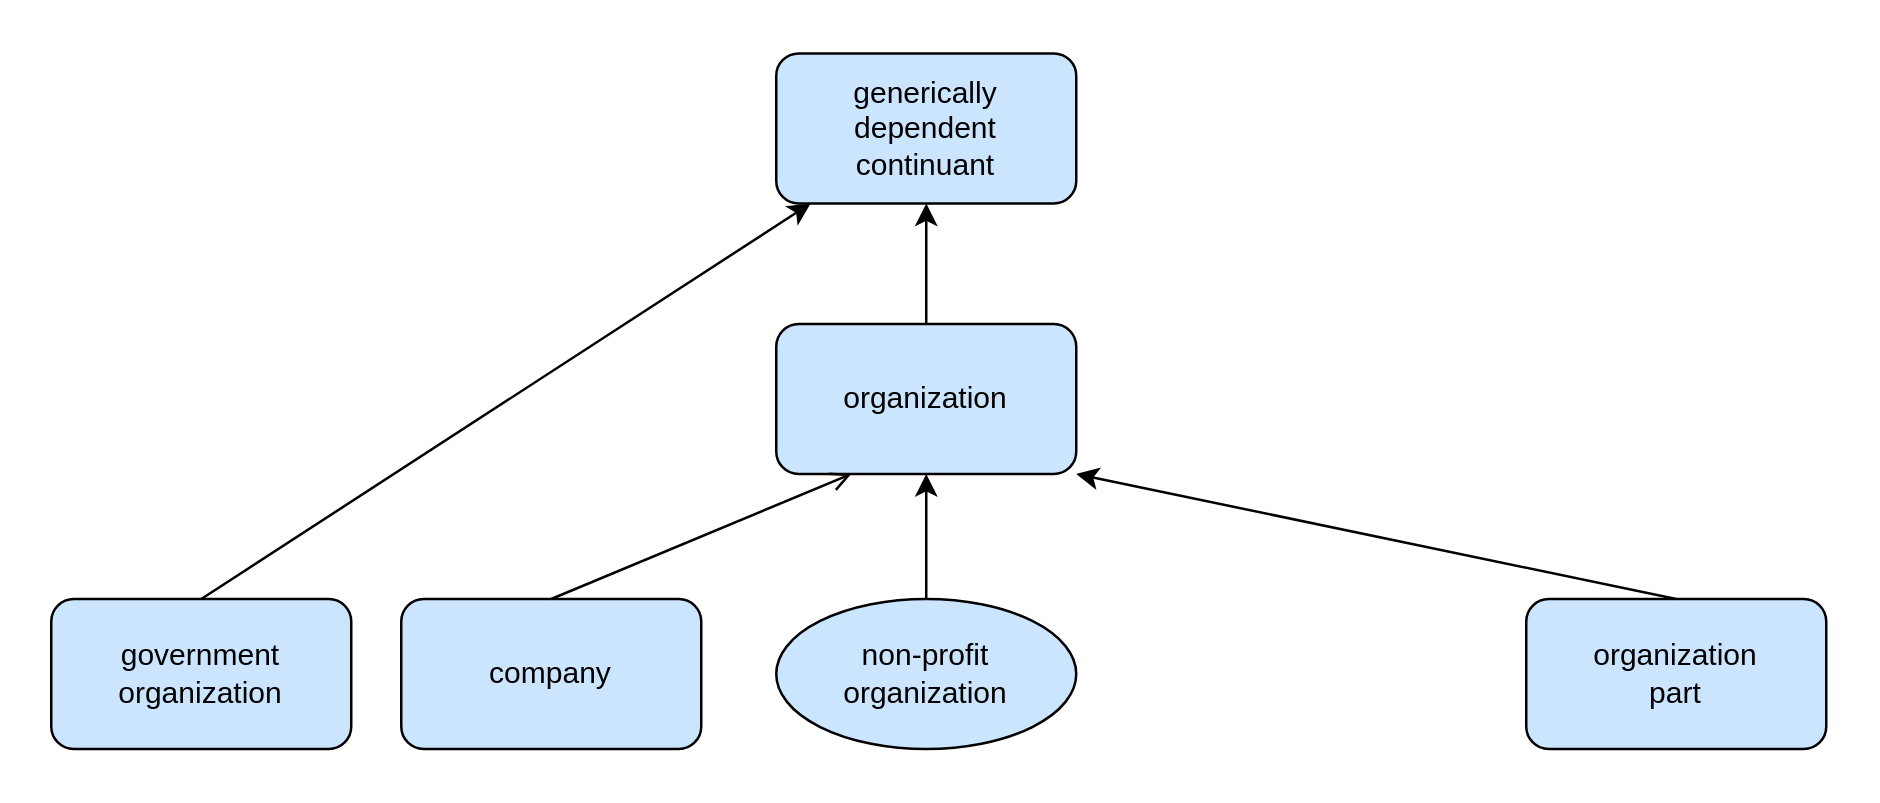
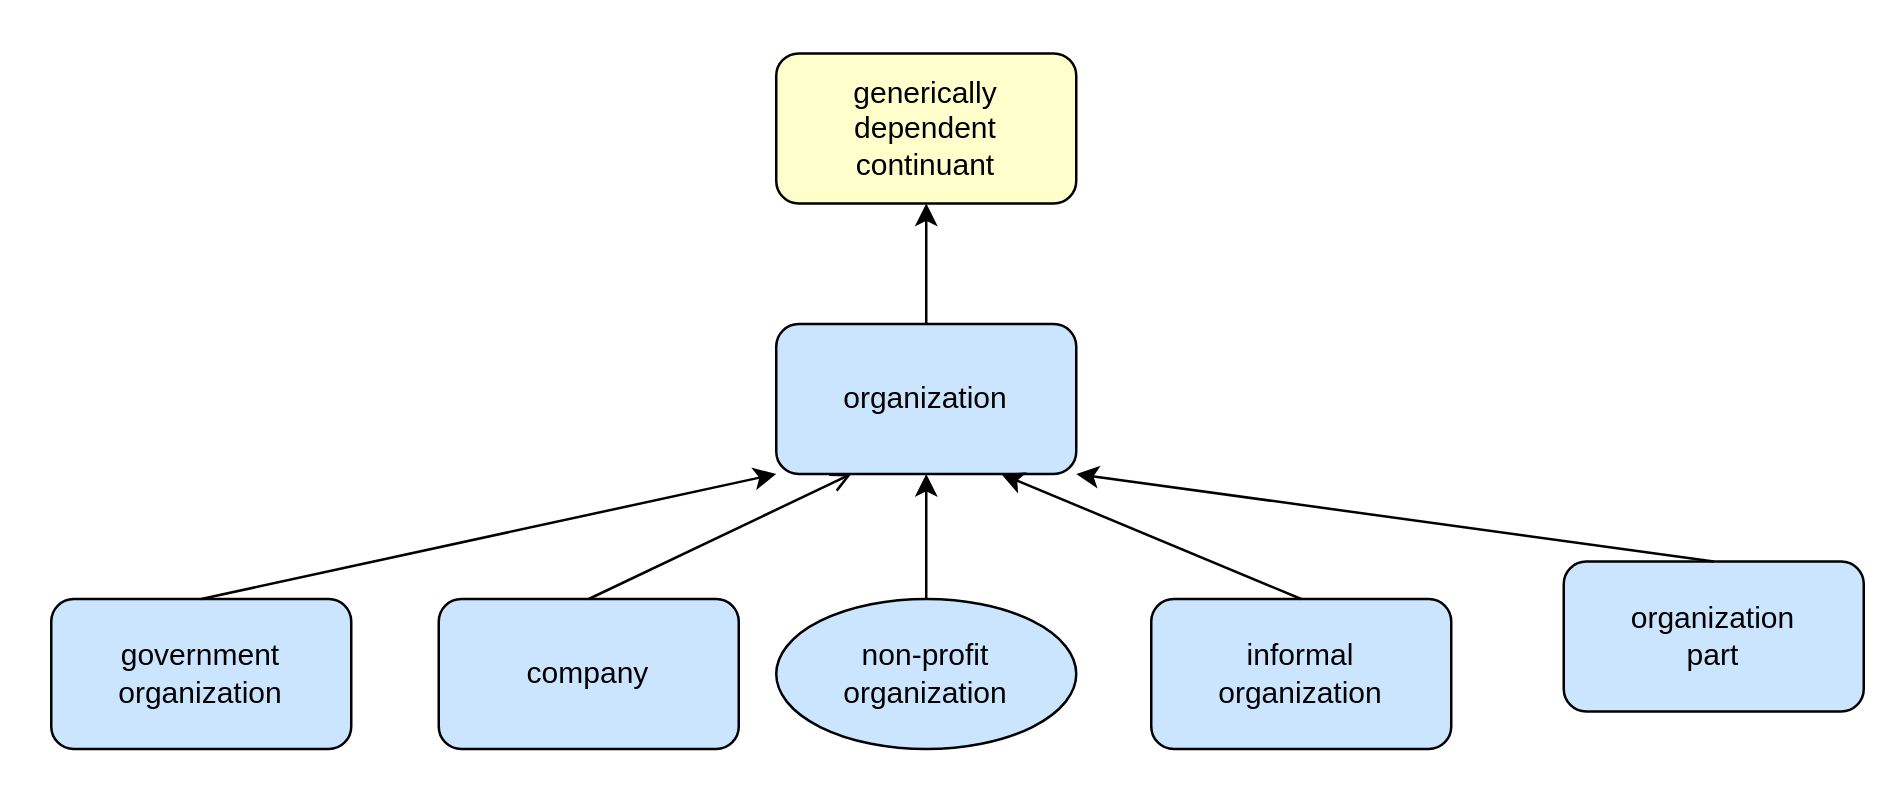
node "generically dependent continuant": fillcolor #cce5ff -> #ffffcc
edge "government organization" -> "generically dependent continuant": now "government organization" -> "organization"
edge "informal organization" -> "organization": added
node "company": moved (551, 674) -> (589, 674)
node "informal organization": added
node "organization part": moved (1676, 674) -> (1714, 636)
